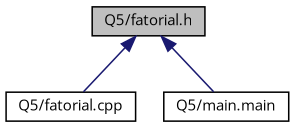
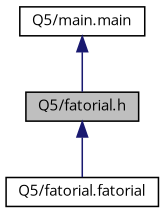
edge "Q5/main.main" -> "Q5/fatorial.h": reversed
node "Q5/fatorial.cpp": label "Q5/fatorial.cpp" -> "Q5/fatorial.fatorial"
